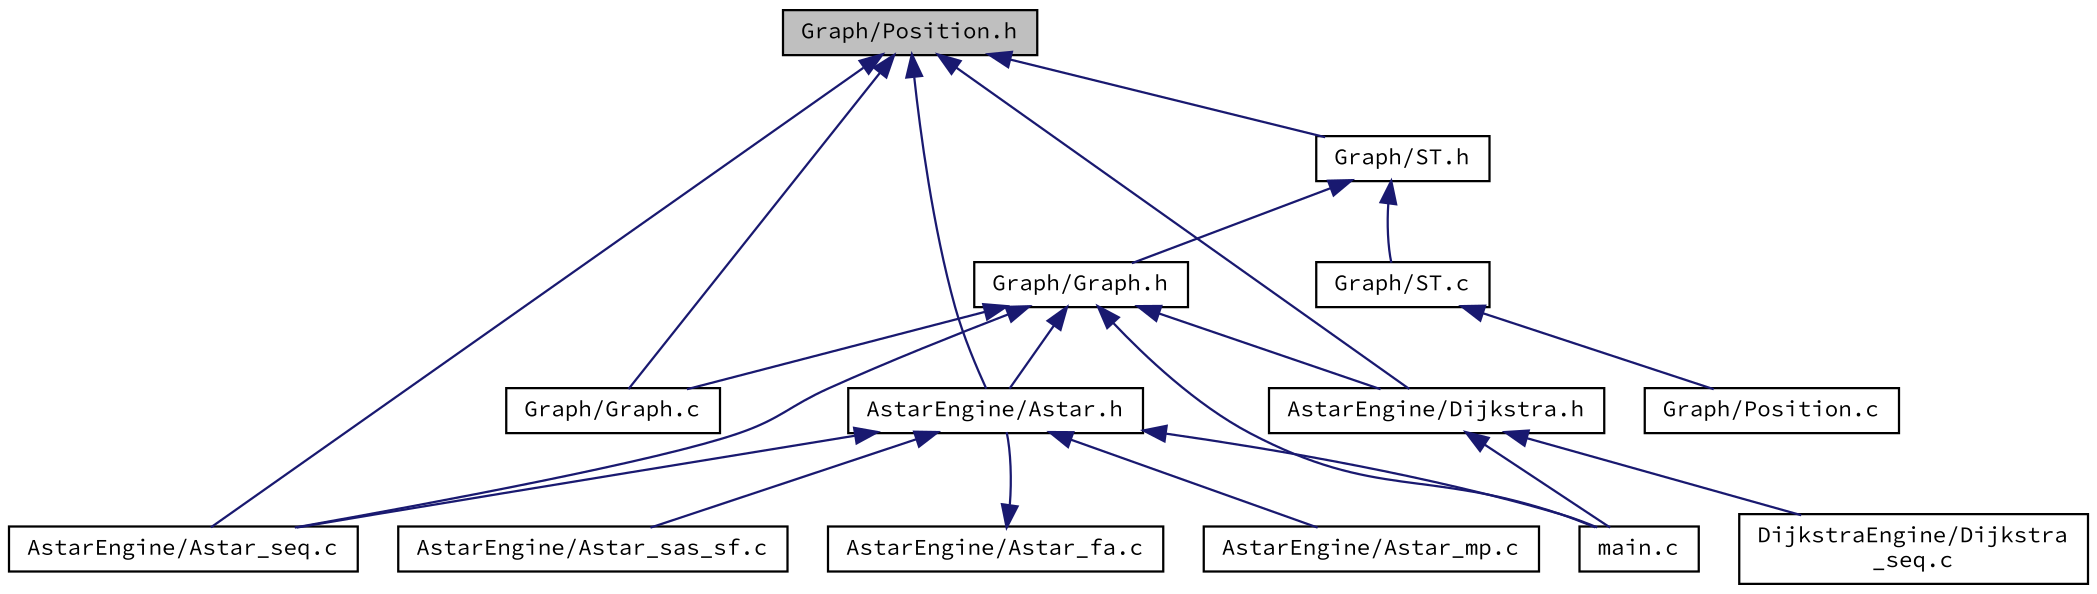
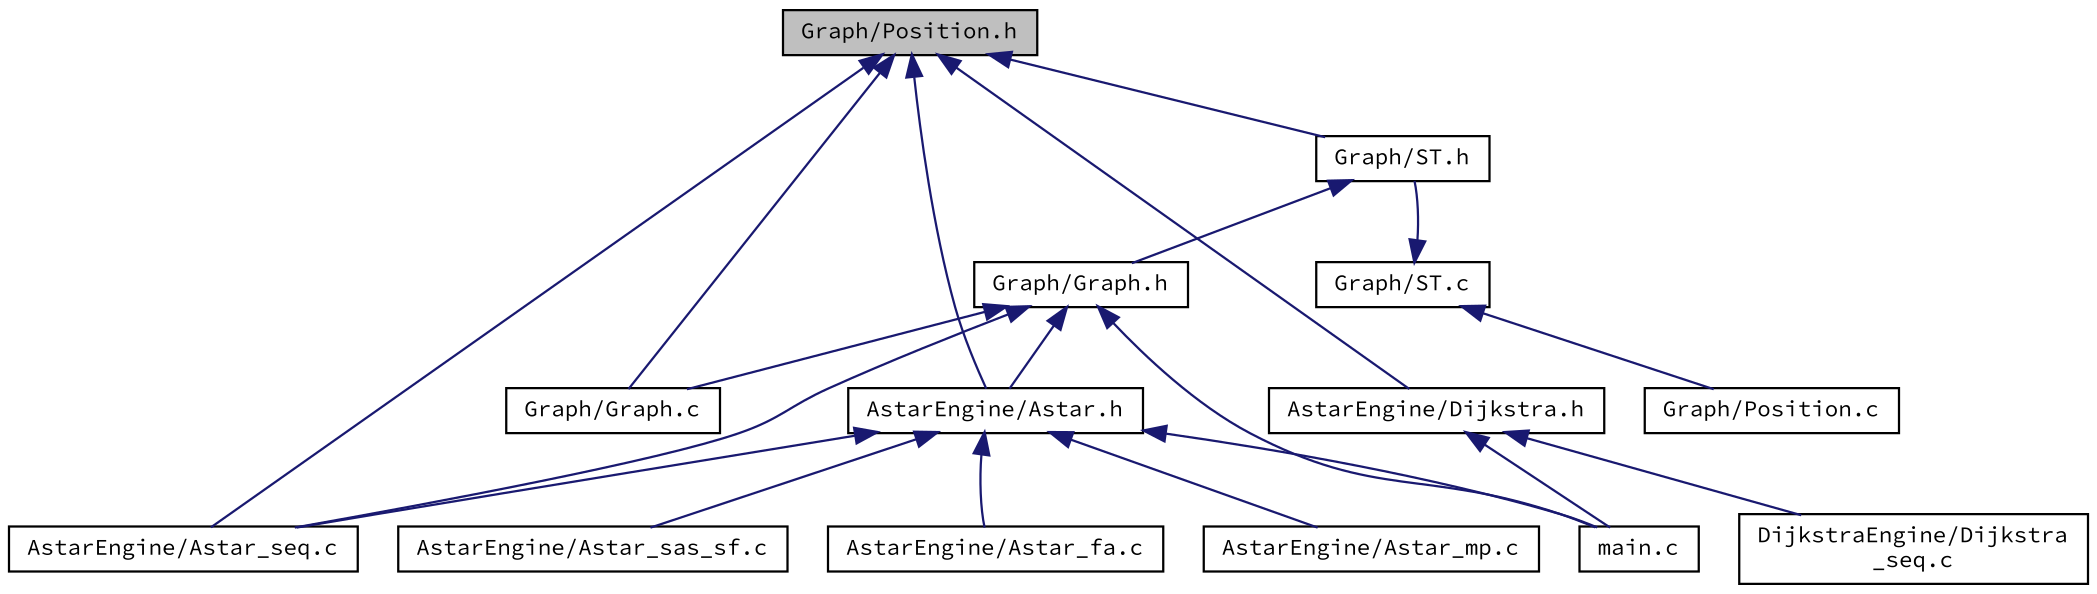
edge "Graph/ST.c" -> "Graph/ST.h": reversed
edge "AstarEngine/Dijkstra.h" -> "Graph/Graph.h": removed
edge "AstarEngine/Astar.h" -> "AstarEngine/Astar_fa.c": reversed
